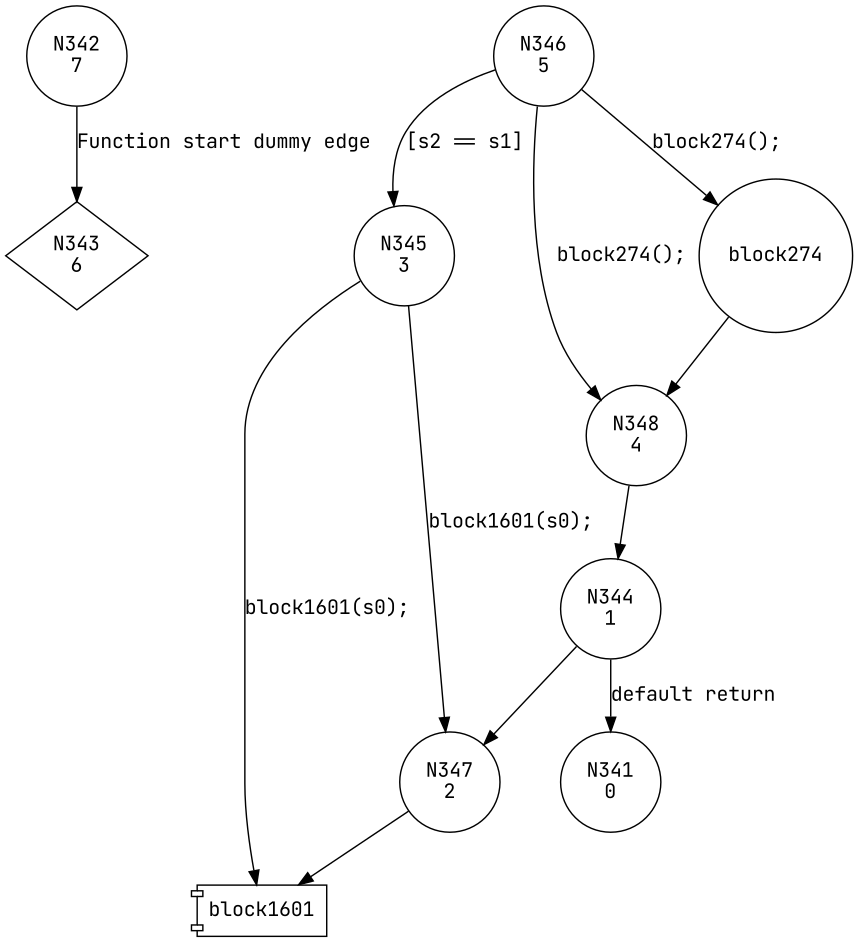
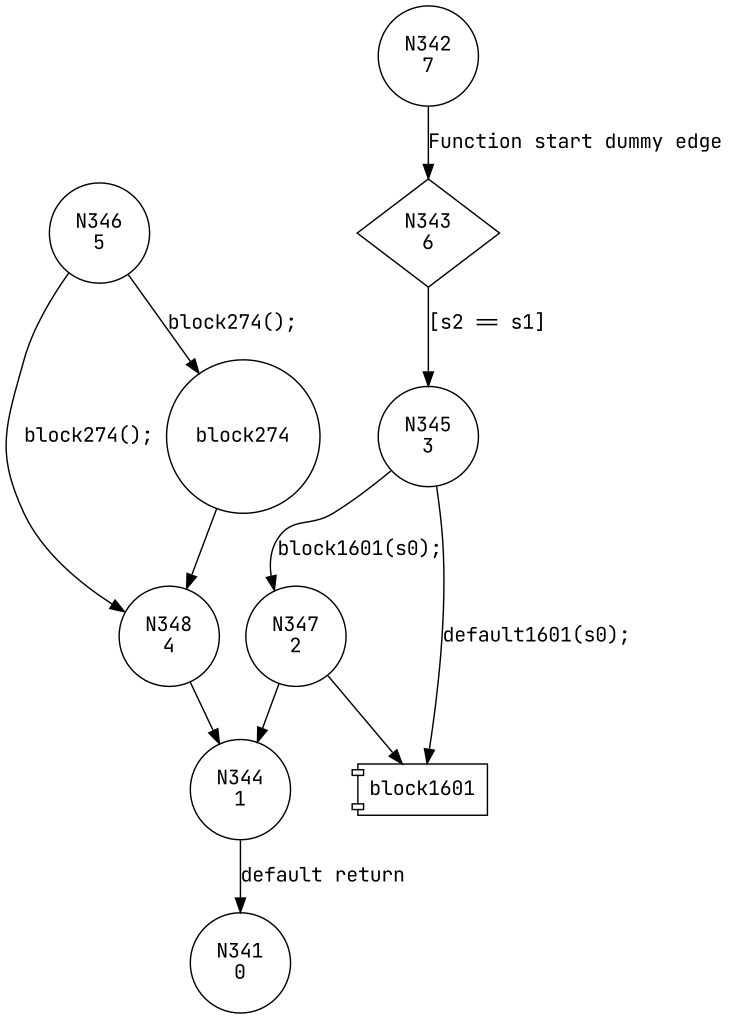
edge "N346 5" -> "N345 3": now "N343 6" -> "N345 3"
edge "N345 3" -> "block1601": label "block1601(s0);" -> "default1601(s0);"
edge "N344 1" -> "N347 2": reversed
